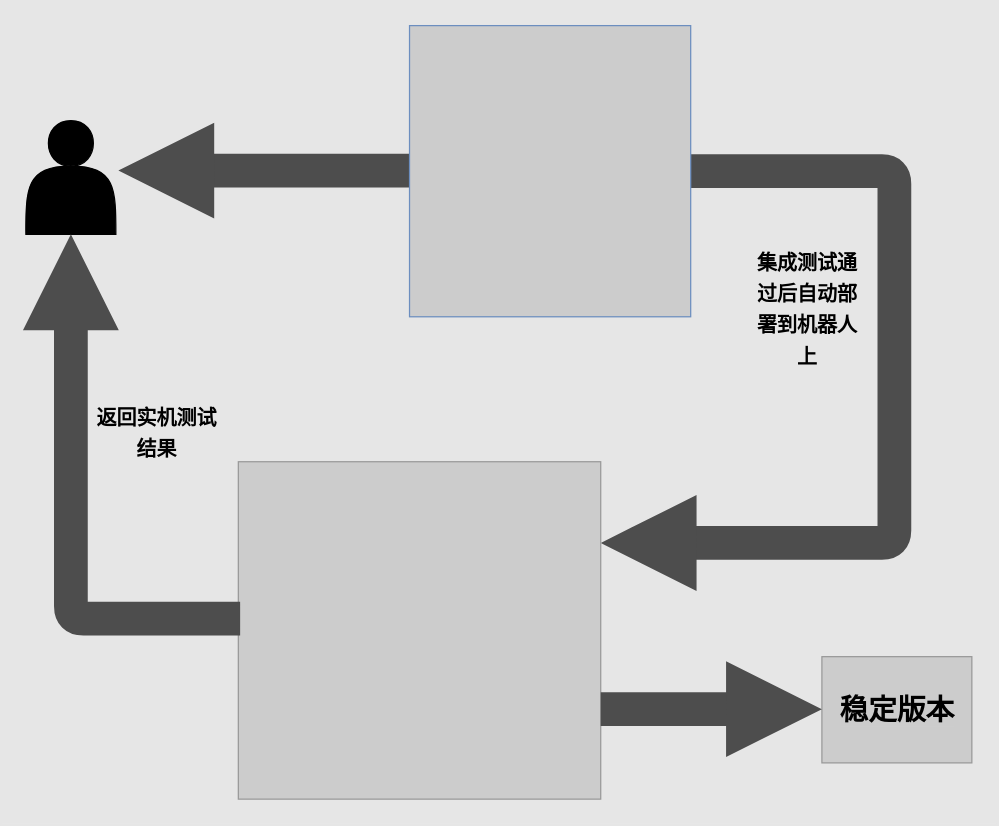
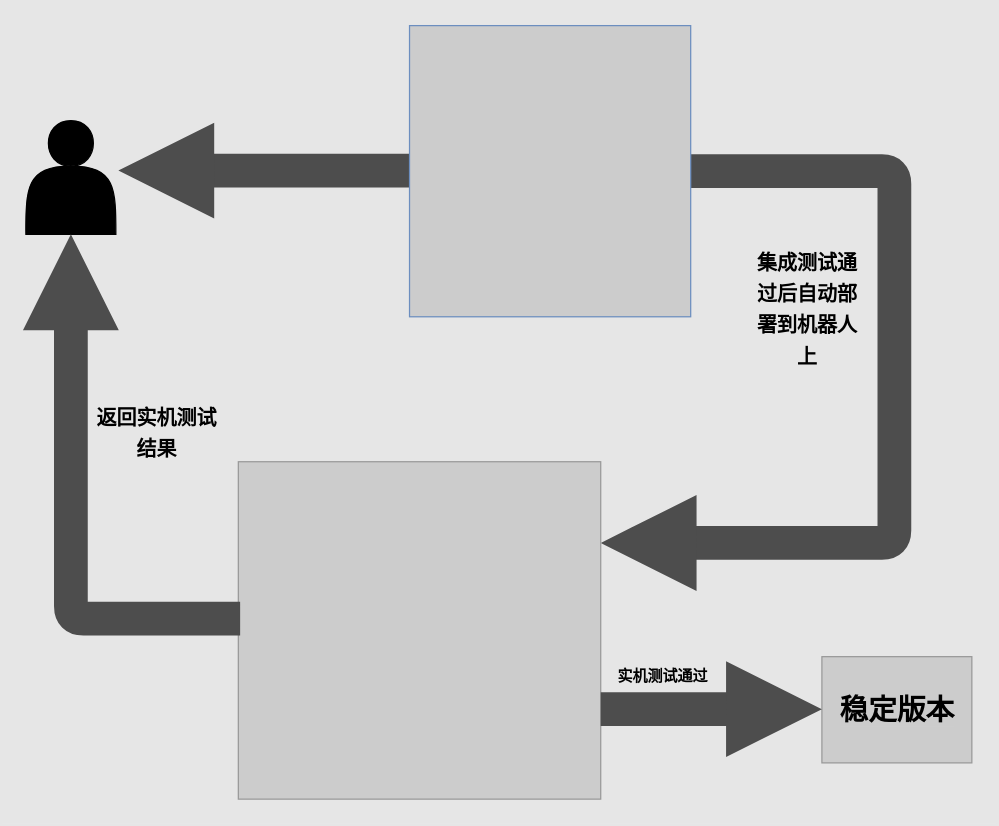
node "实机测试通过": added
